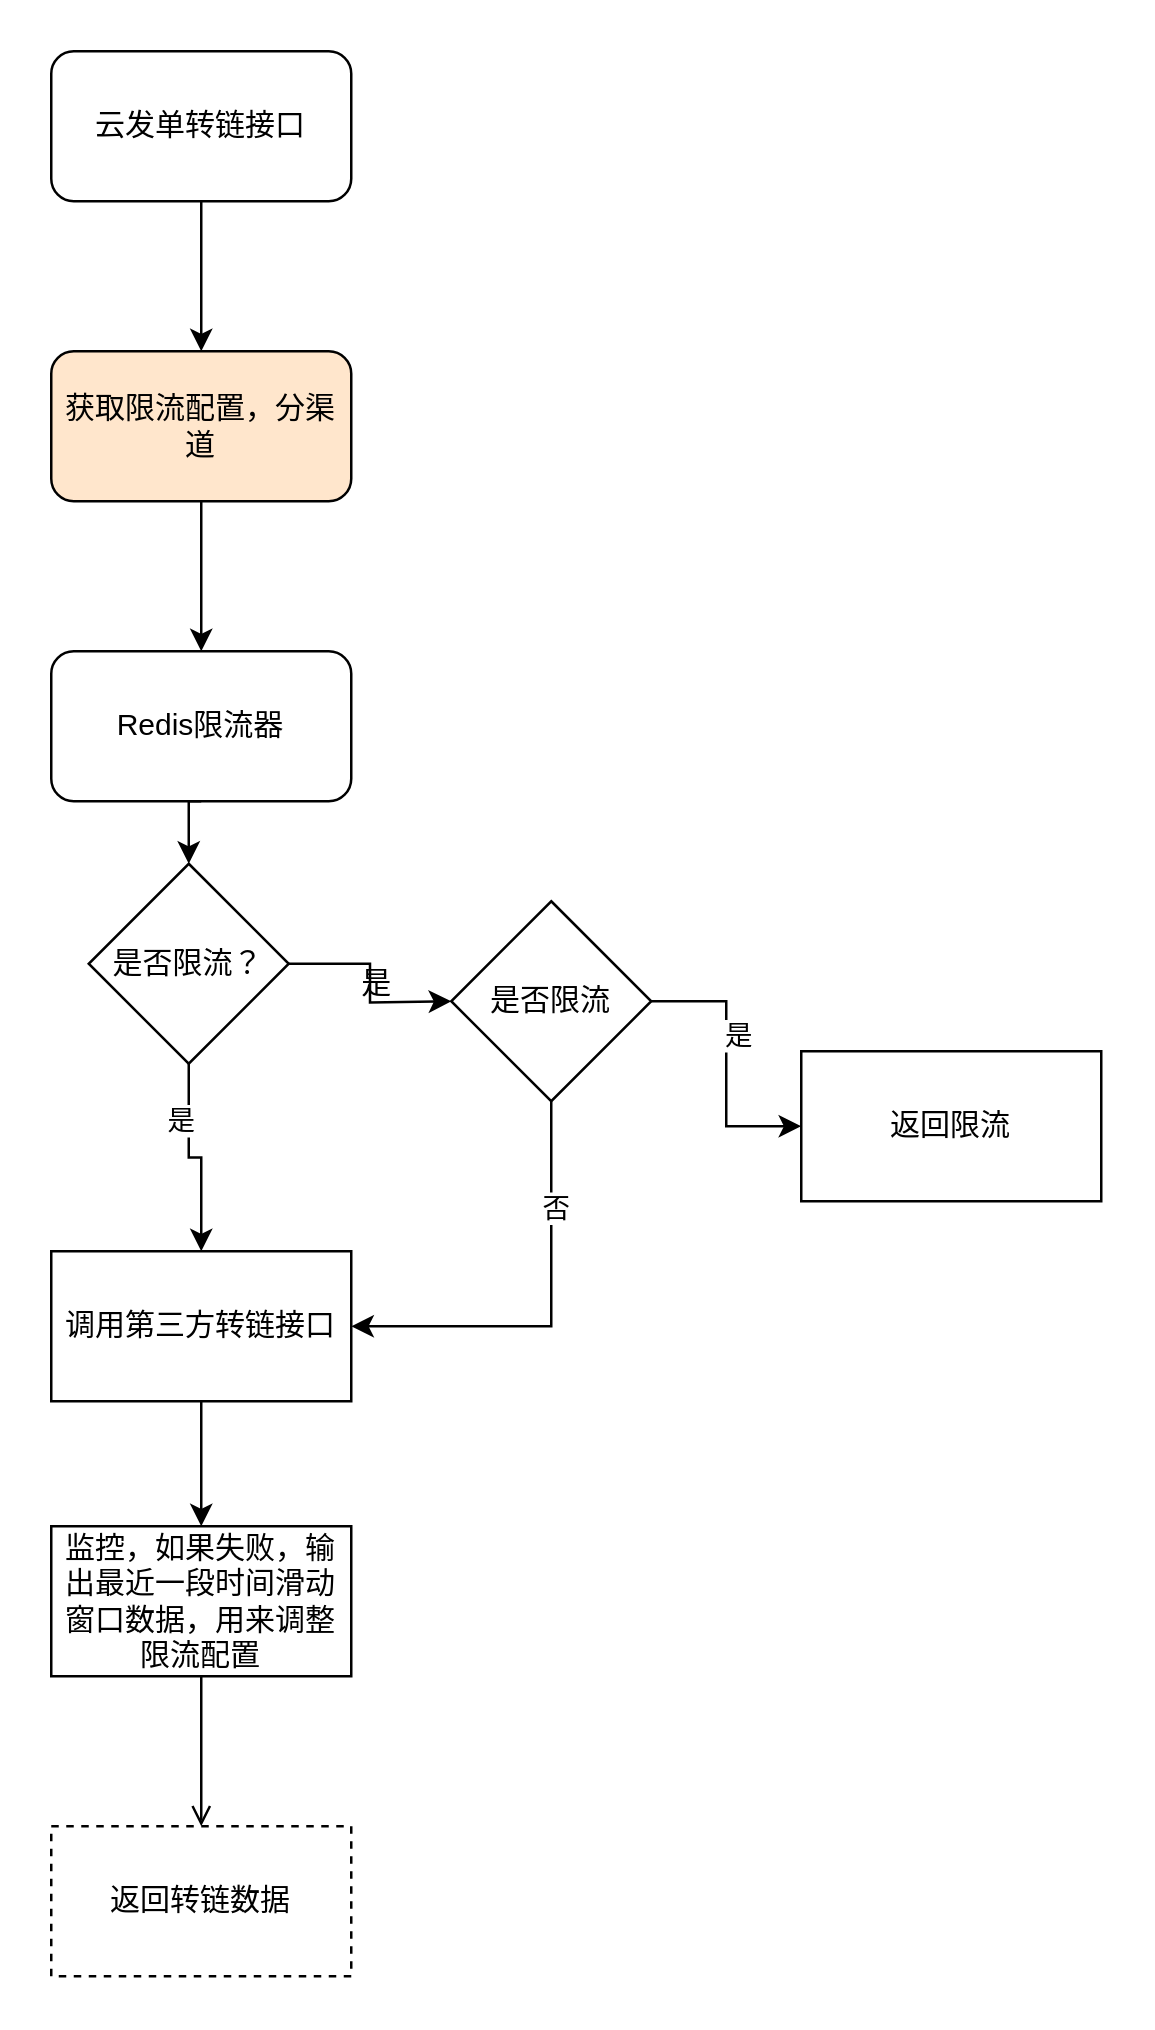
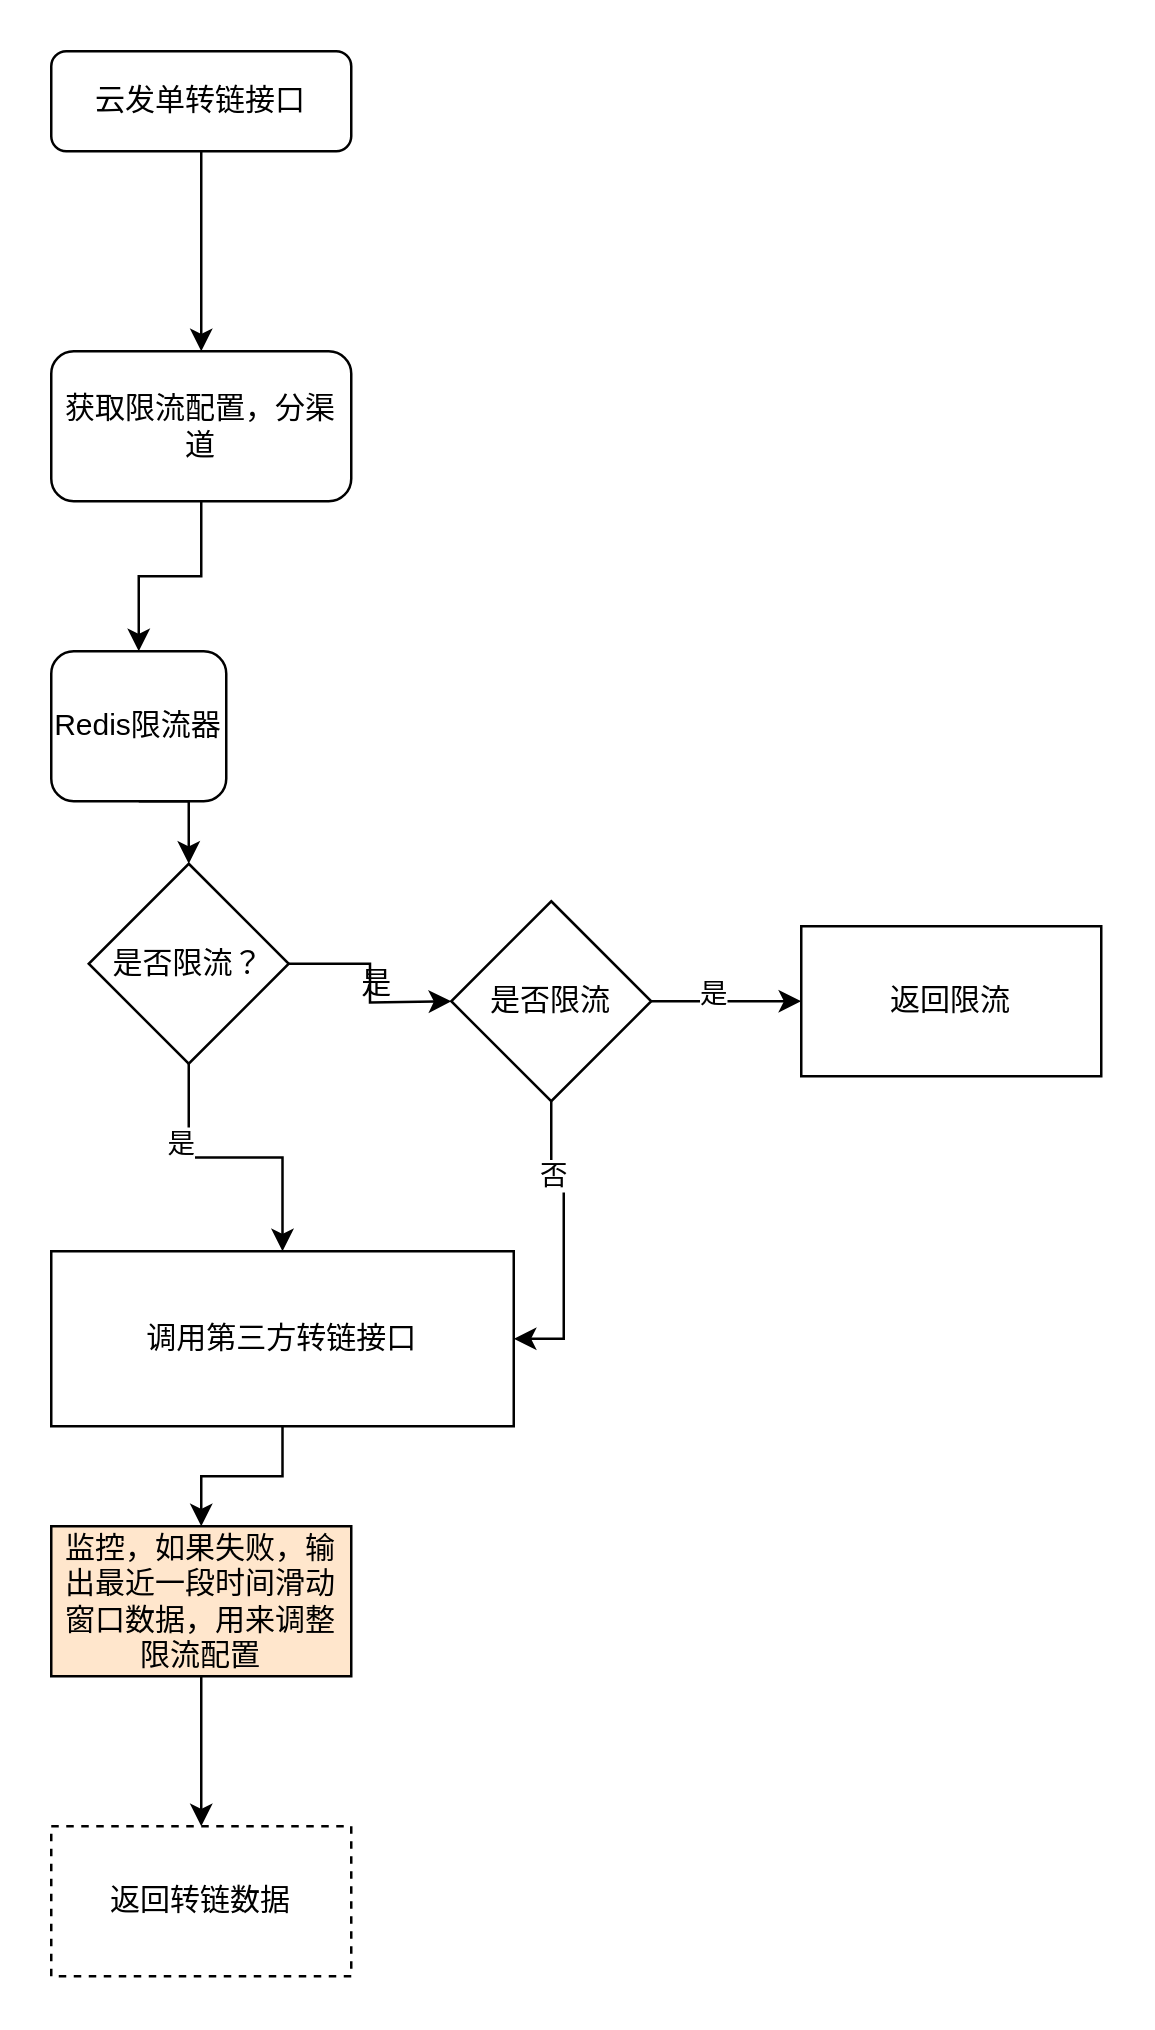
node "云发单转链接口": size 300x150 -> 300x100
node "获取限流配置，分渠道": fillcolor #ffe6cc -> #ffffff
node "Redis限流器": size 300x150 -> 175x150
node "返回限流": moved (951, 1126) -> (951, 1001)
node "调用第三方转链接口": size 300x150 -> 463x175
node "监控，如果失败，输出最近一段时间滑动窗口数据，用来调整限流配置": fillcolor #ffffff -> #ffe6cc
edge "监控，如果失败，输出最近一段时间滑动窗口数据，用来调整限流配置" -> "返回转链数据": arrowhead open -> classic
